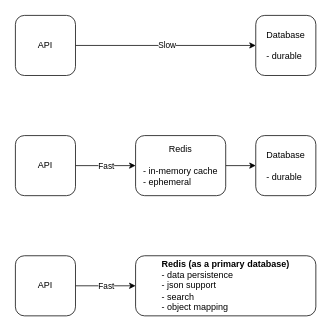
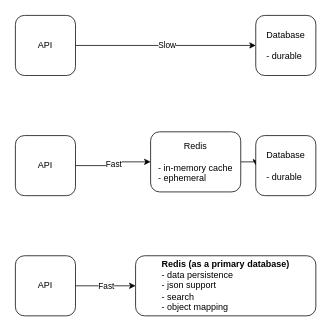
node "Redis - in-memory cache - ephemeral": moved (180, 165) -> (195, 162)
